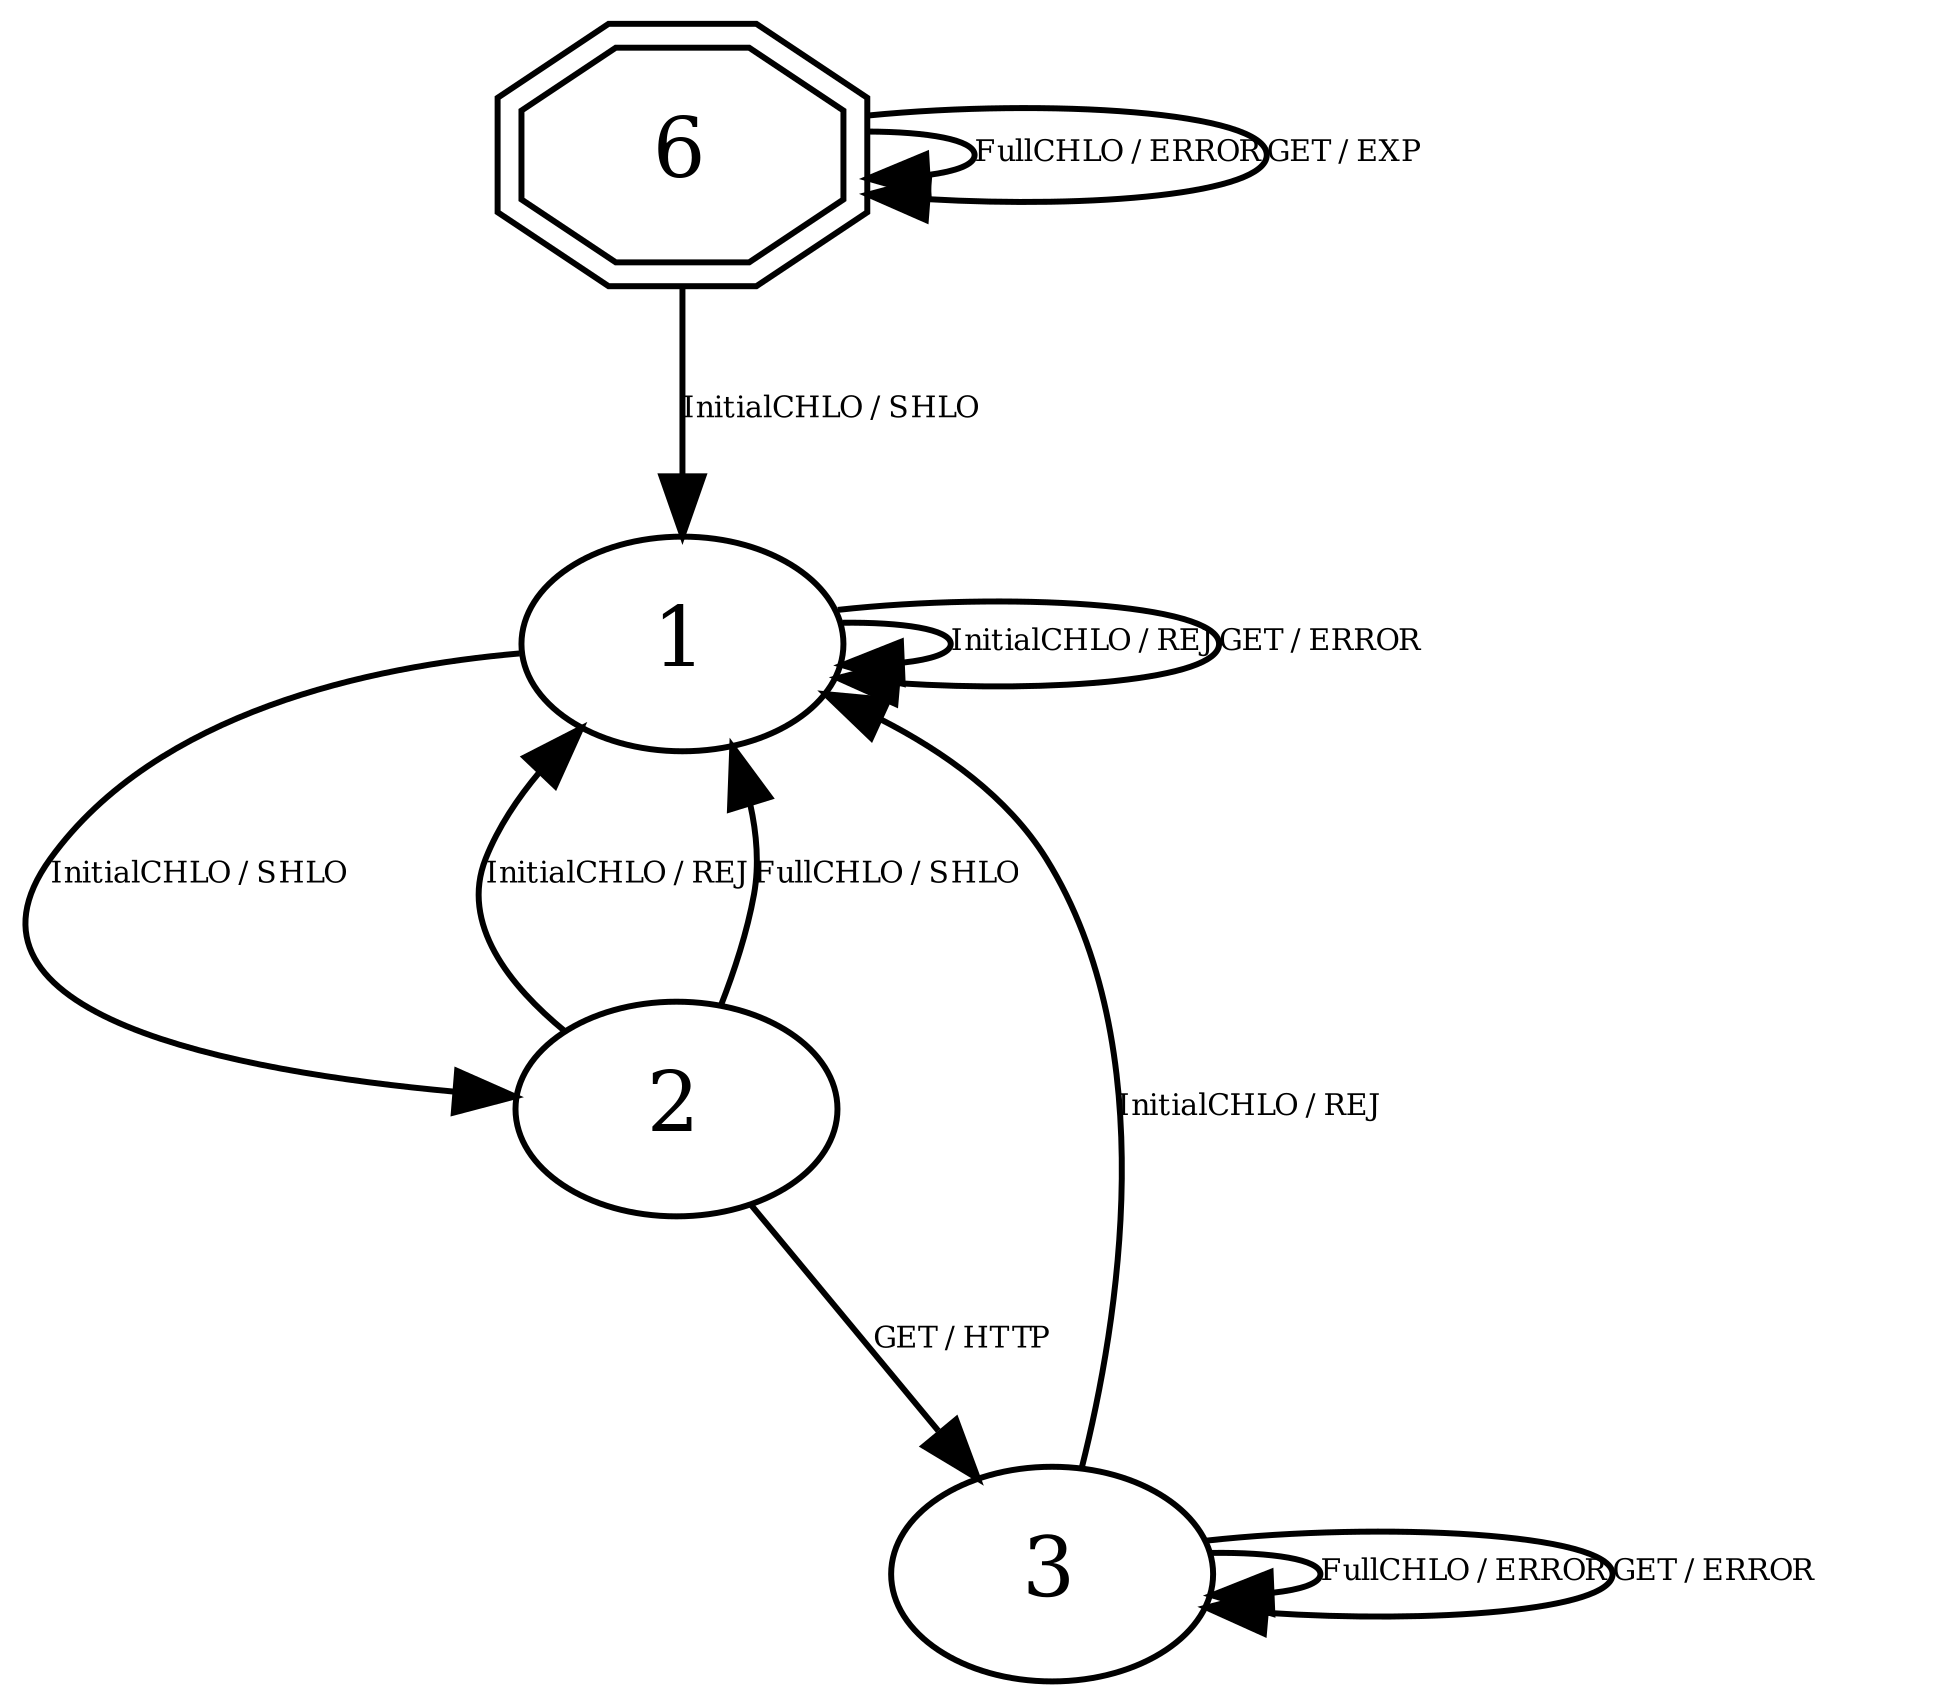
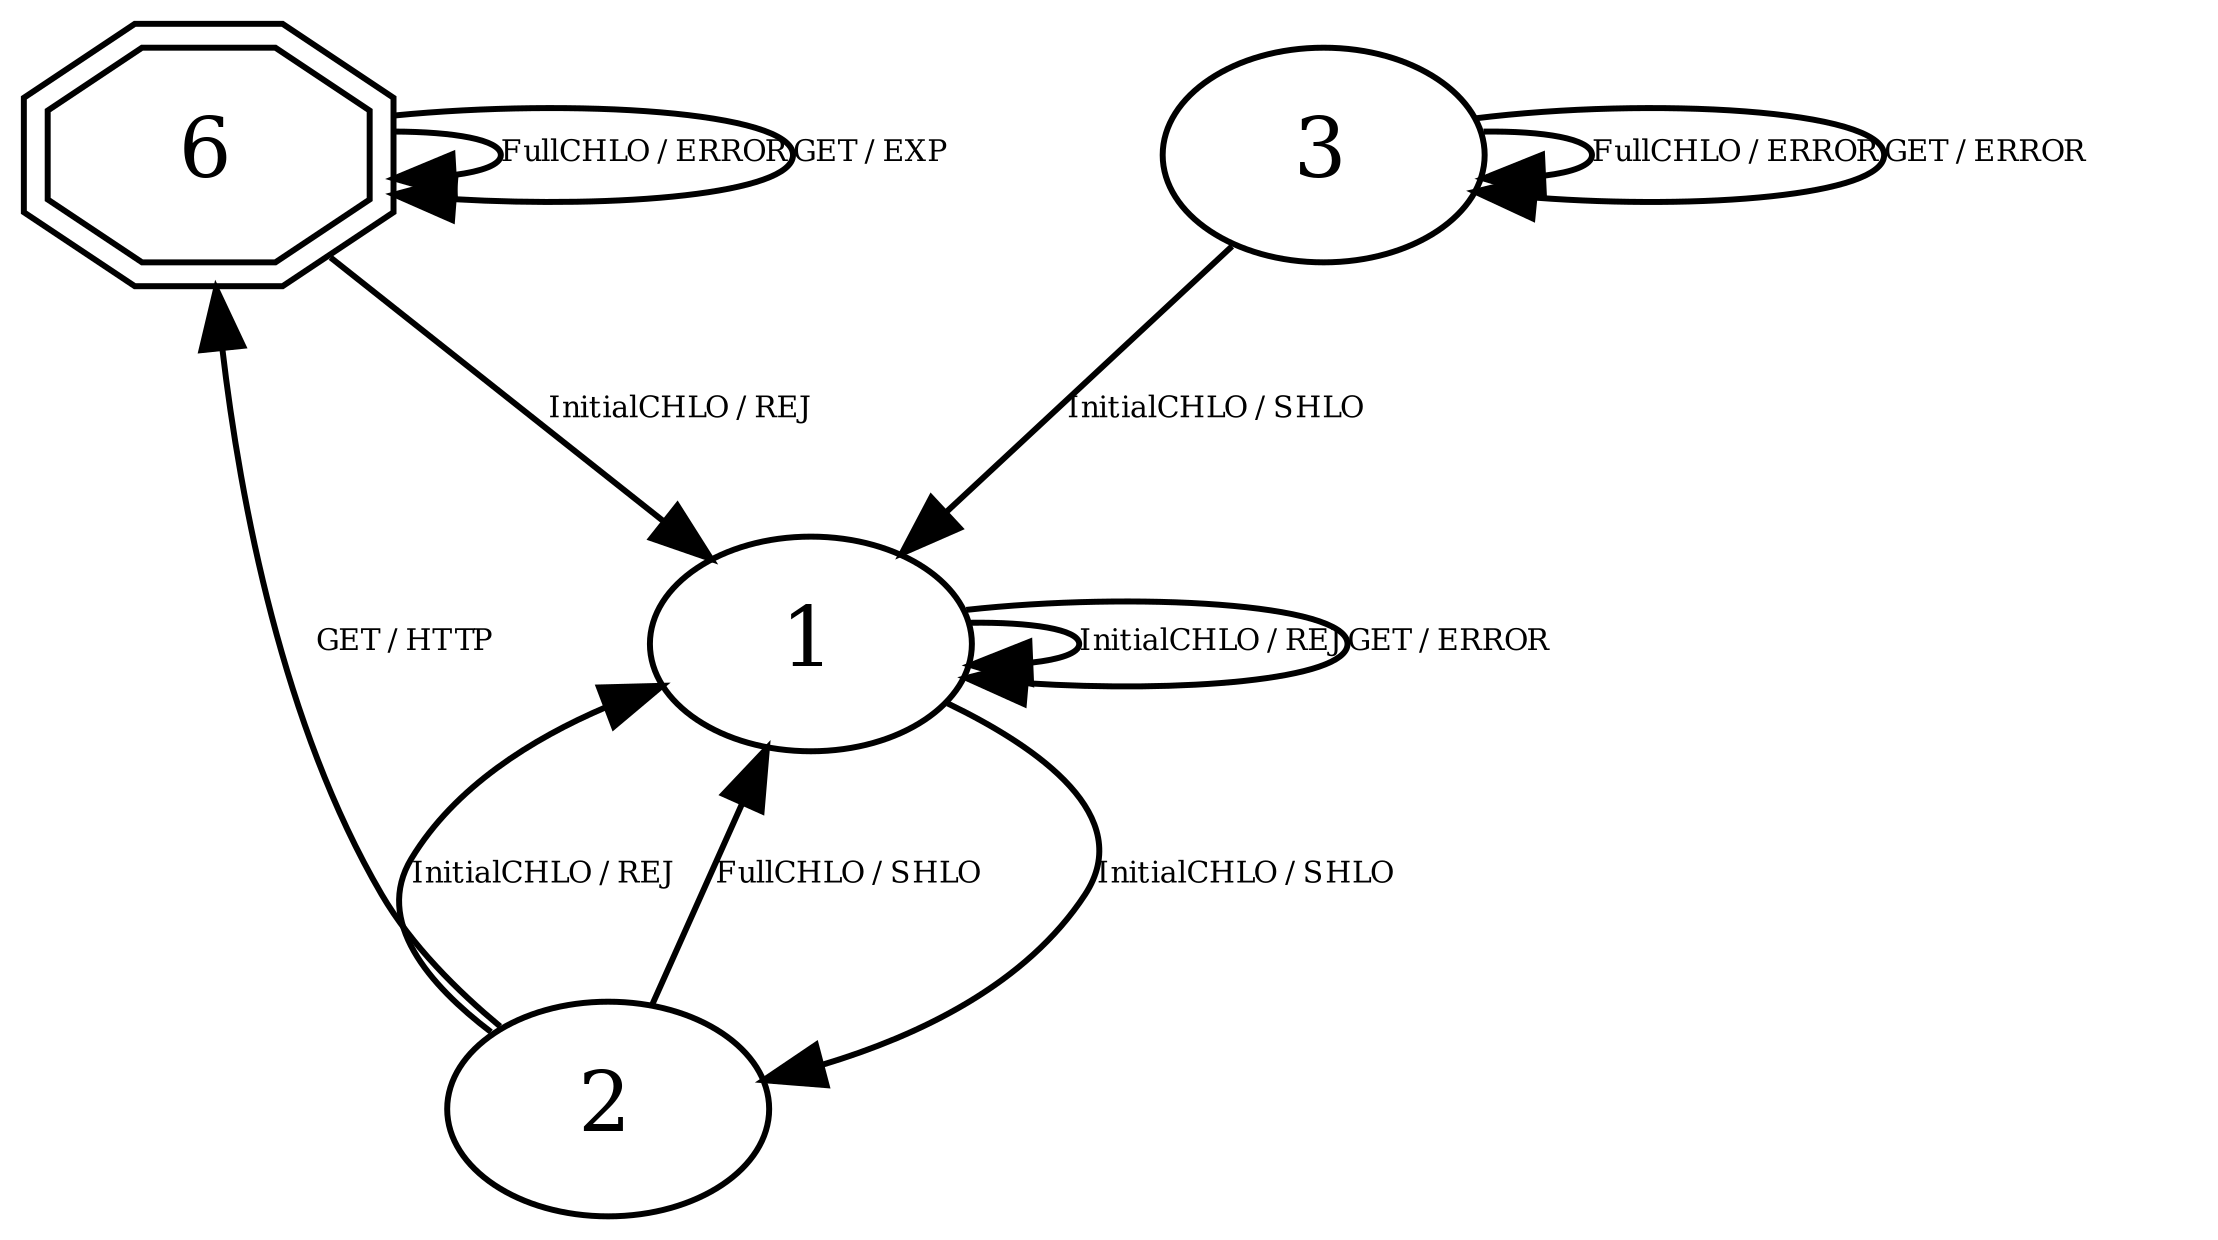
edge "6" -> "1": label "InitialCHLO / SHLO" -> "InitialCHLO / REJ"
edge "3" -> "1": label "InitialCHLO / REJ" -> "InitialCHLO / SHLO"
edge "2" -> "3": now "2" -> "6"
